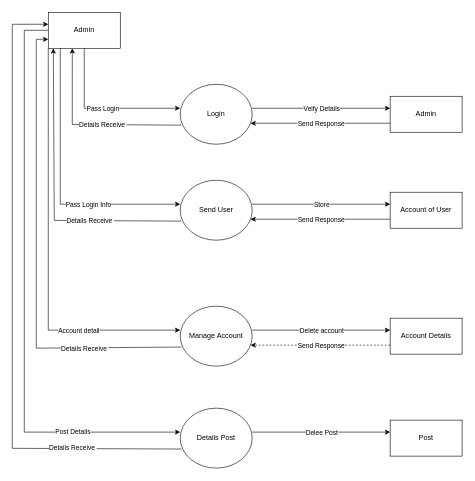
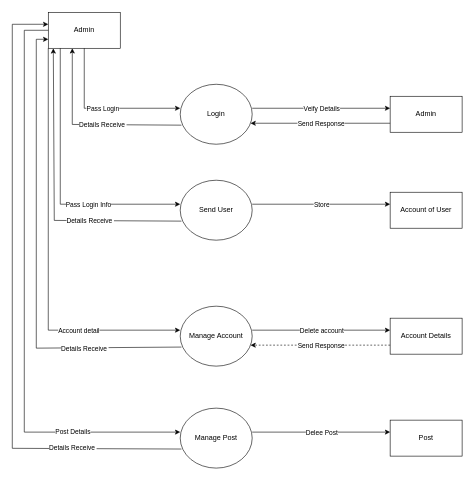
edge "Account of User" -> "Send User": removed, label "Send Response"
node "Details Post": label "Details Post" -> "Manage Post"
